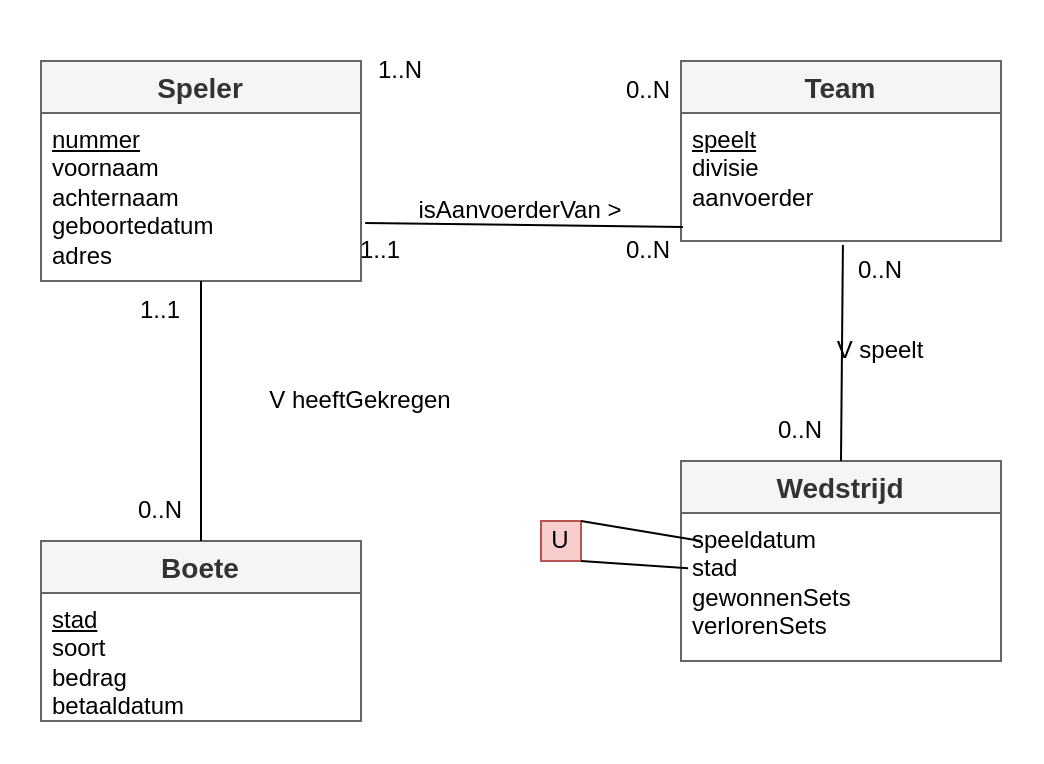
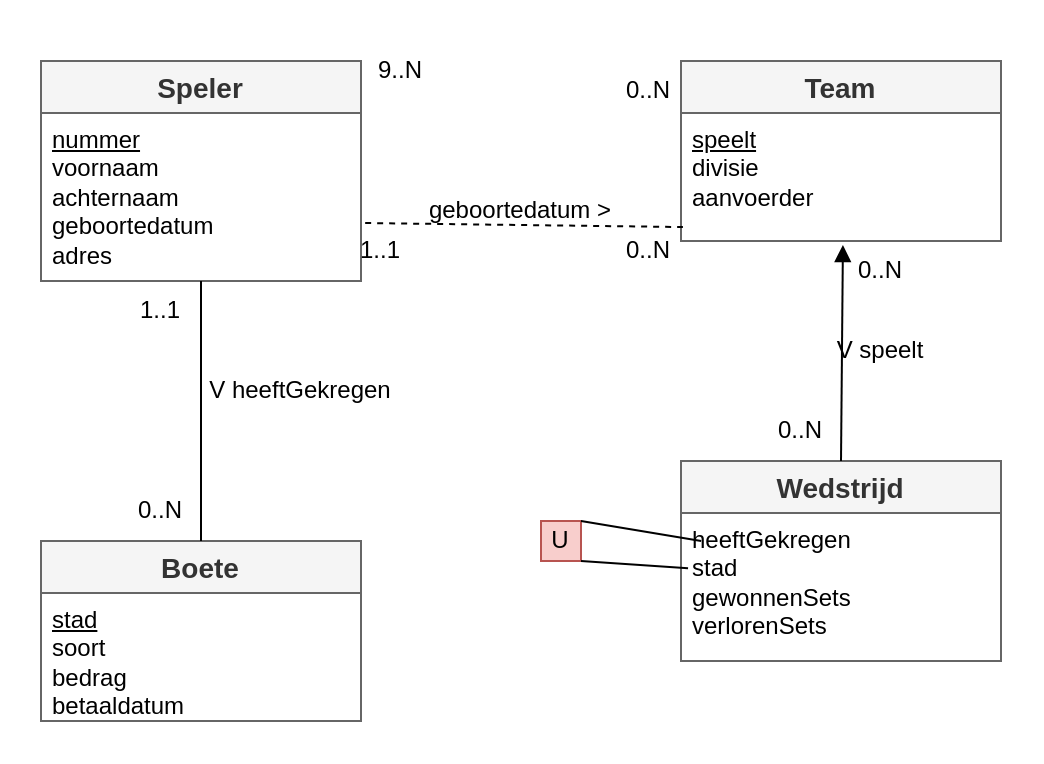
node "1..N": label "1..N" -> "9..N"
node "isAanvoerderVan >": label "isAanvoerderVan >" -> "geboortedatum >"
edge "speelt divisie aanvoerder" -- "nummer voornaam achternaam geboortedatum adres": style solid -> dashed
edge "speelt divisie aanvoerder" -- "Wedstrijd": arrowhead none -> block
node "V heeftGekregen": moved (361, 401) -> (301, 391)
node "speeldatum stad gewonnenSets verlorenSets": label "speeldatum stad gewonnenSets verlorenSets" -> "heeftGekregen stad gewonnenSets verlorenSets"
